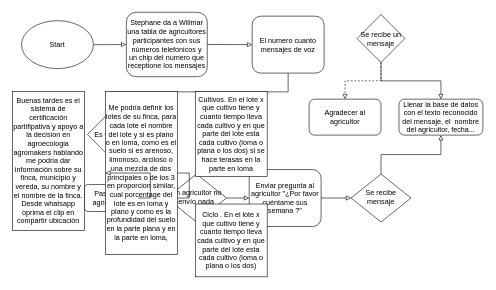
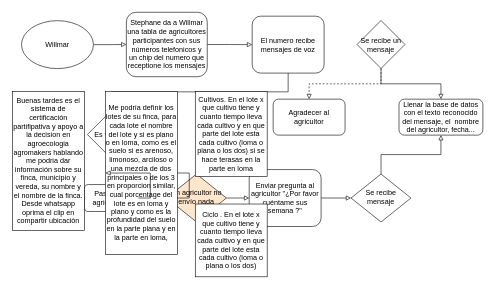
node "Se recibe un mensaje": moved (381, 39) -> (381, 45)
node "Start": label "Start" -> "Willmar"
node "El numero cuanto mensajes de voz": label "El numero cuanto mensajes de voz" -> "El numero recibe mensajes de voz"
node "Agradecer al agricultor": moved (345, 117) -> (309, 117)
node "Un agricultor no envío nada": fillcolor #ffffff -> #ffe6cc
